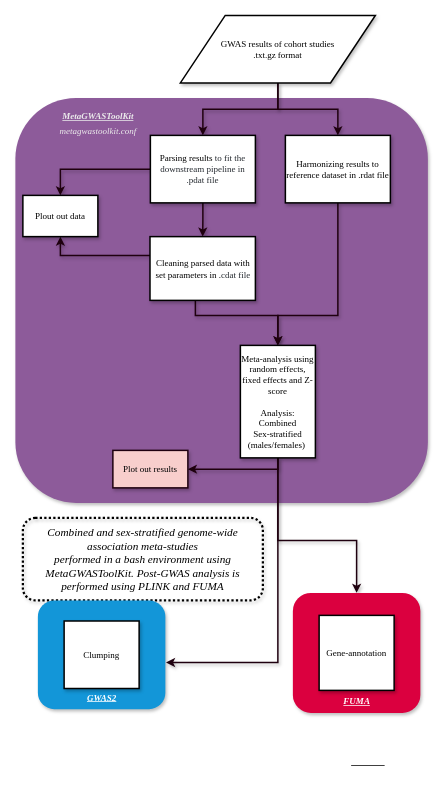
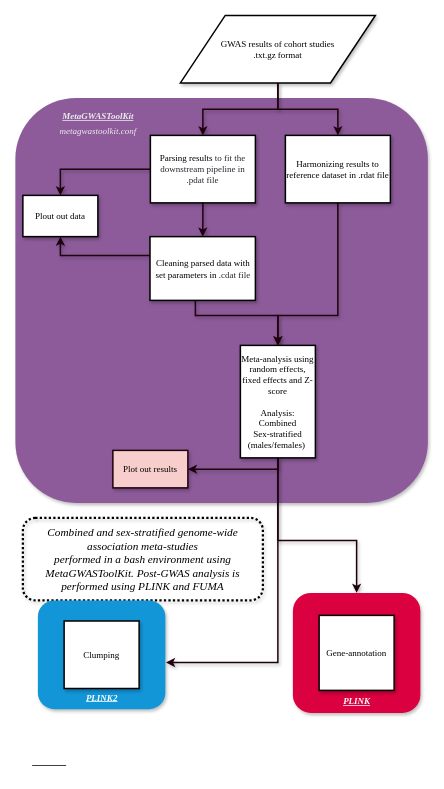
node "GWAS2": label "GWAS2" -> "PLINK2"
node "FUMA": label "FUMA" -> "PLINK"
node "VEGAS2": added
node "MR-base": removed
